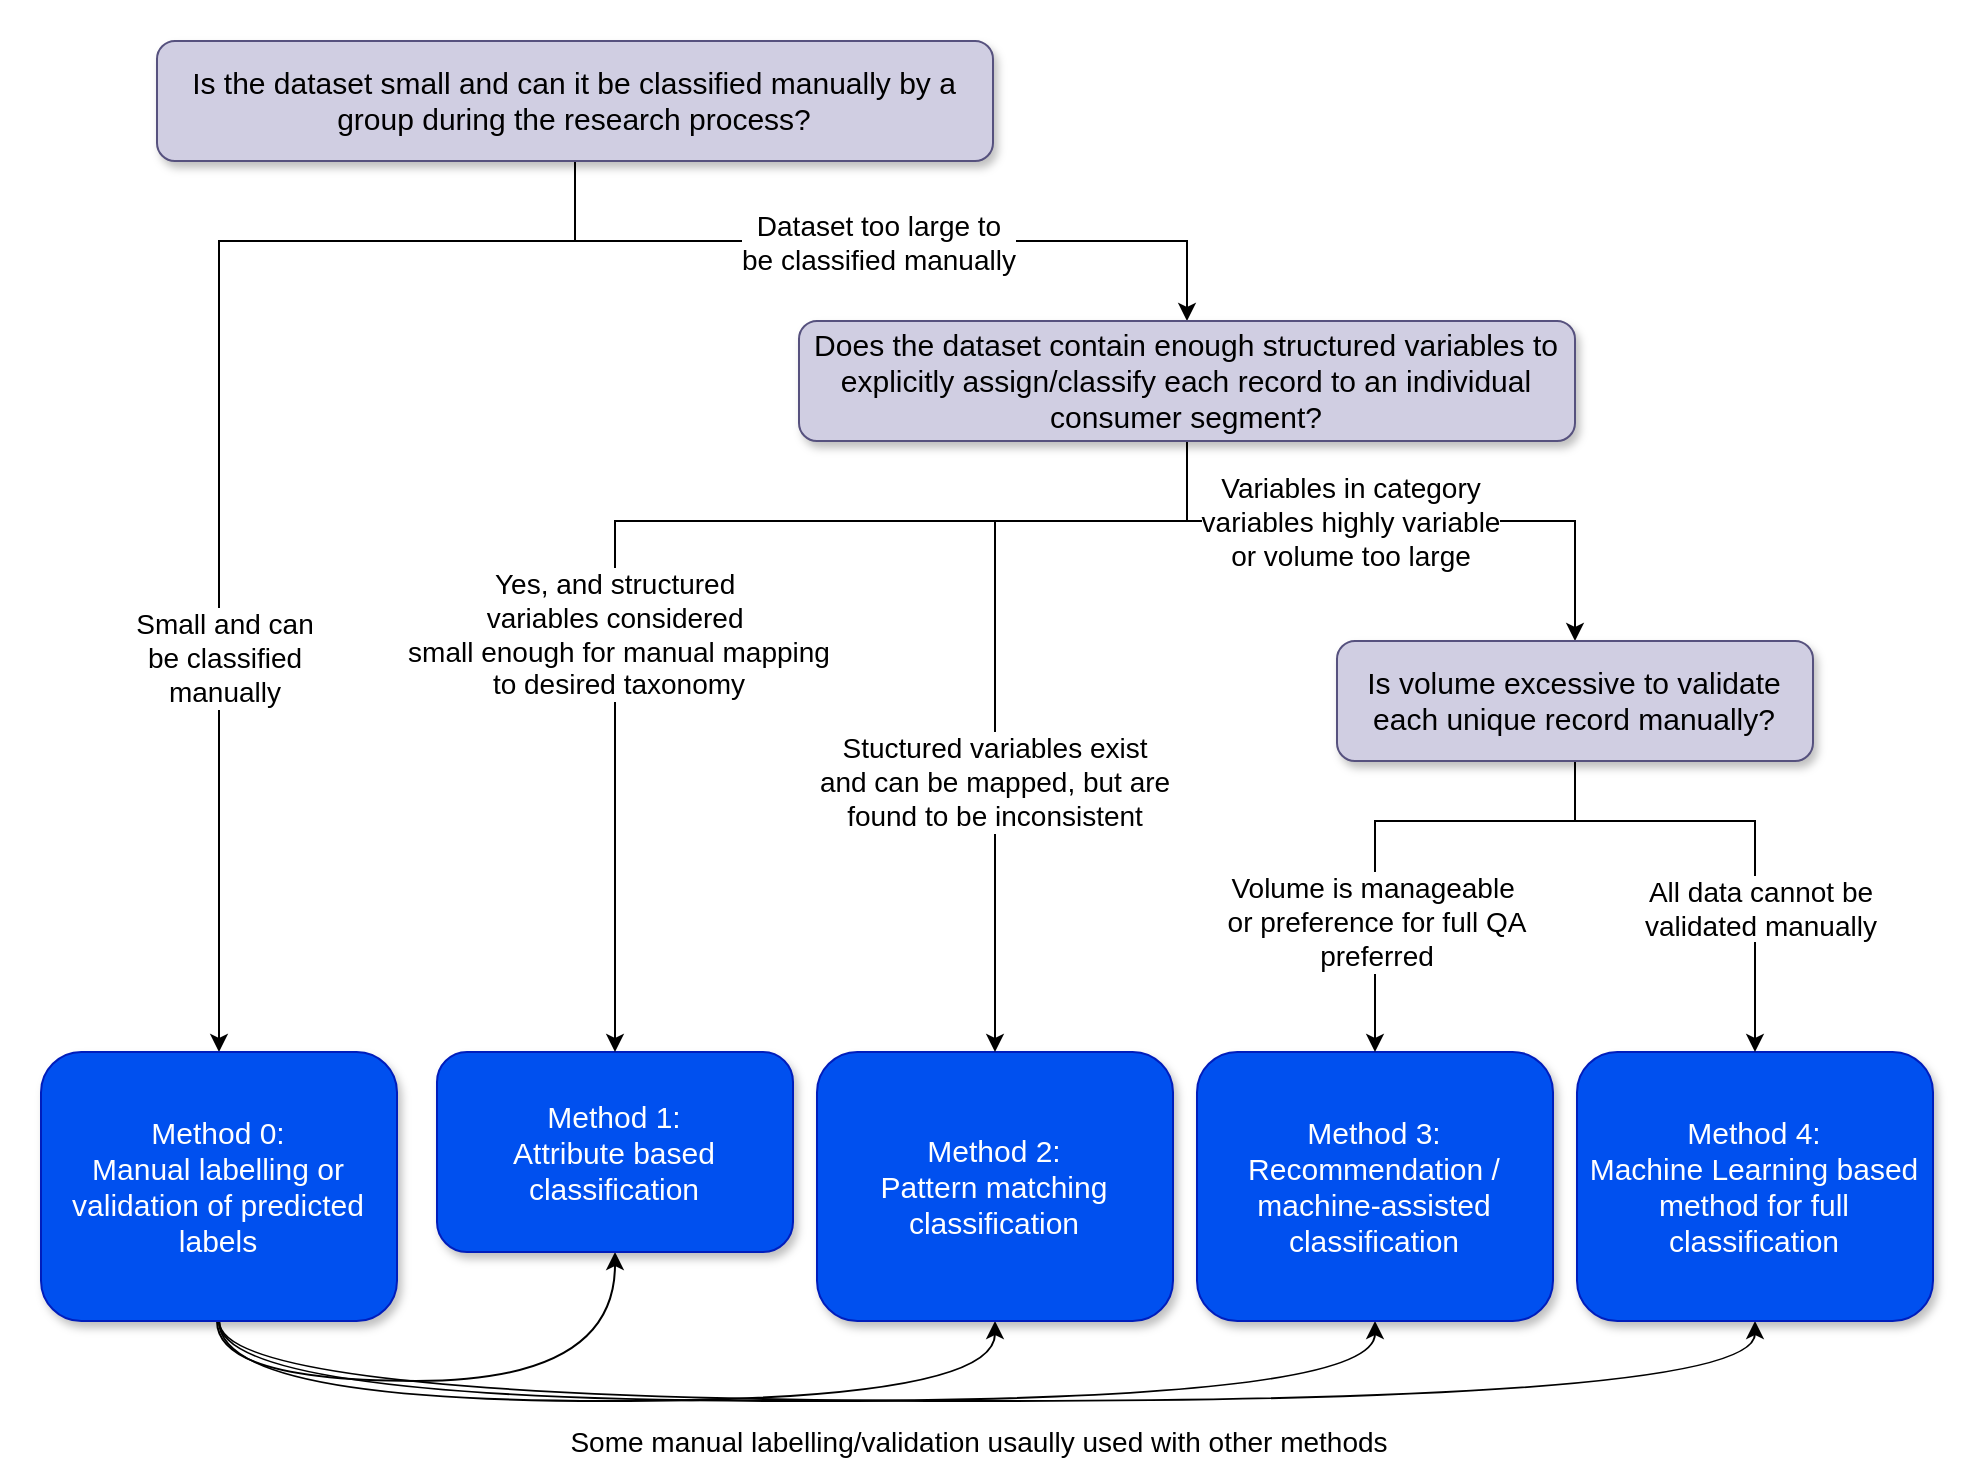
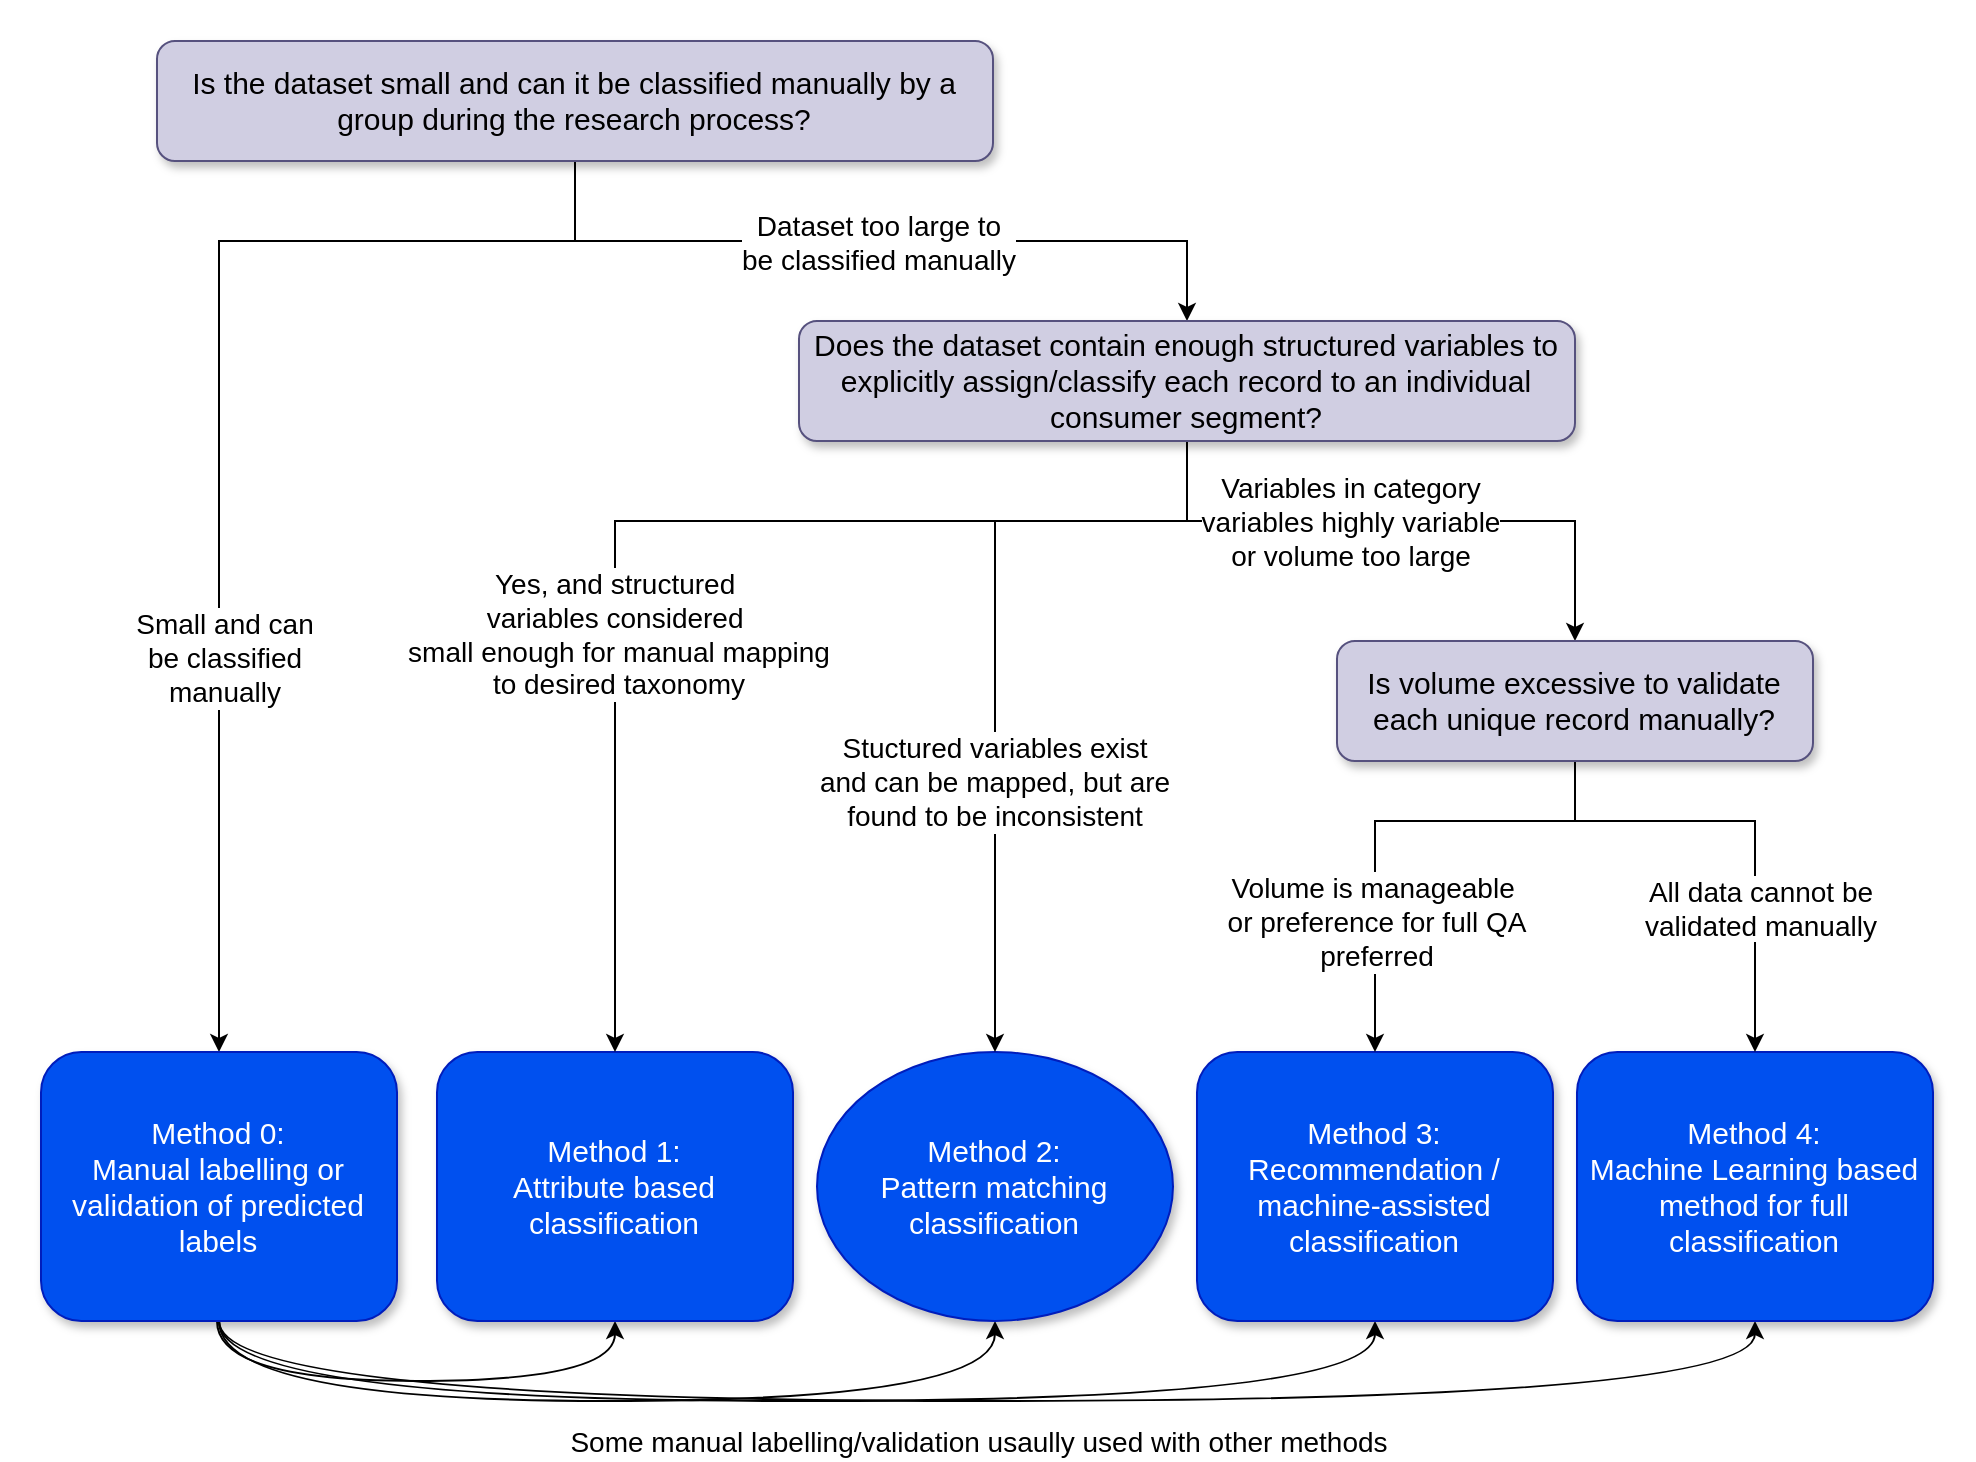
node "Method 1: Attribute based classification": size 356x200 -> 356x269
node "Method 2: Pattern matching classification": shape rounded rectangle -> ellipse
